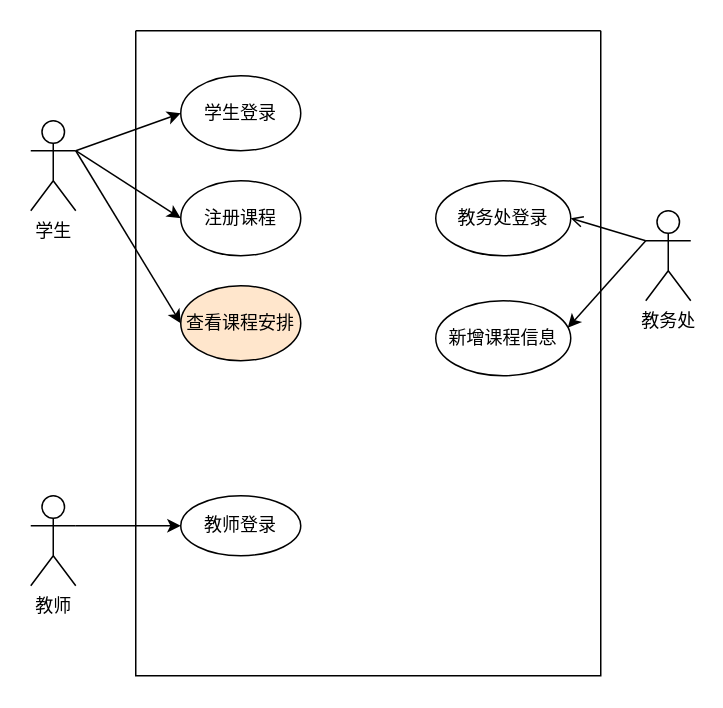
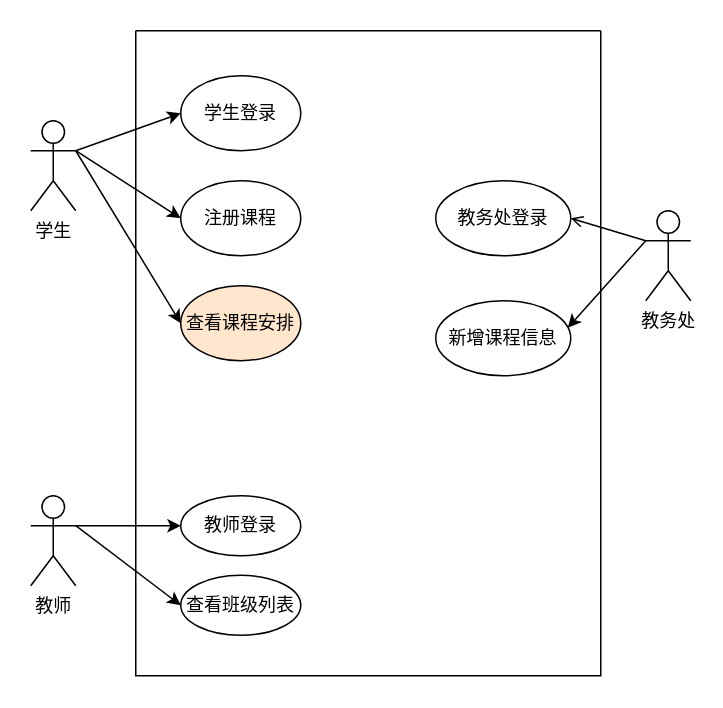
edge "教师" -> "查看班级列表": added
node "查看班级列表": added
